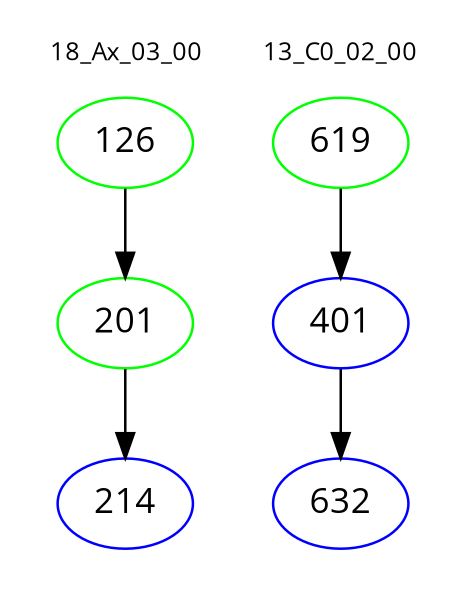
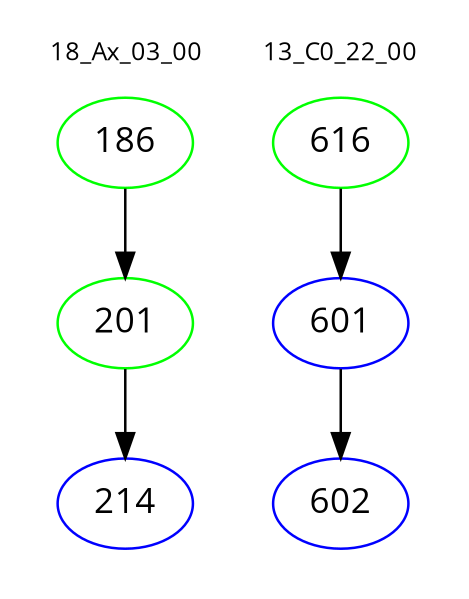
cluster "13_C0_02_00": label "13_C0_02_00" -> "13_C0_22_00"
node "126": label "126" -> "186"
node "619": label "619" -> "616"
node "401": label "401" -> "601"
node "632": label "632" -> "602"
